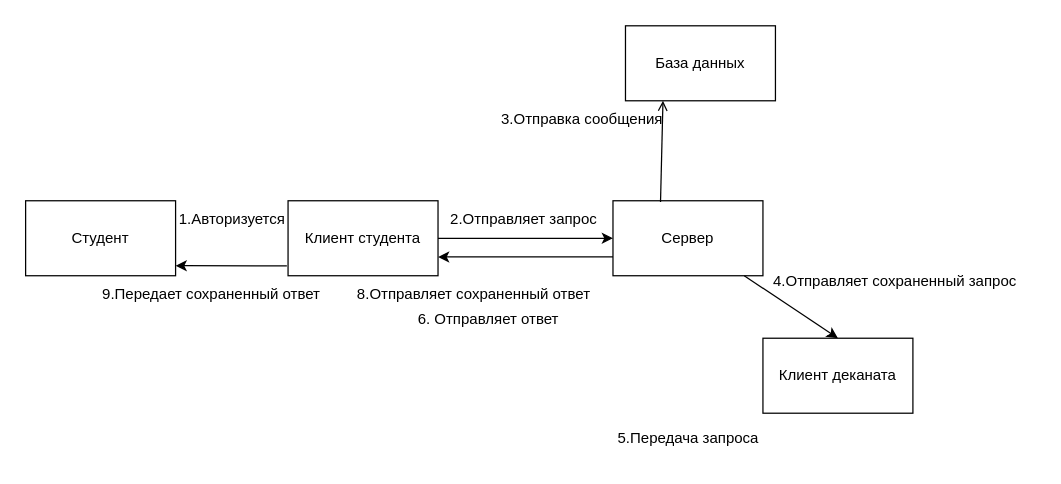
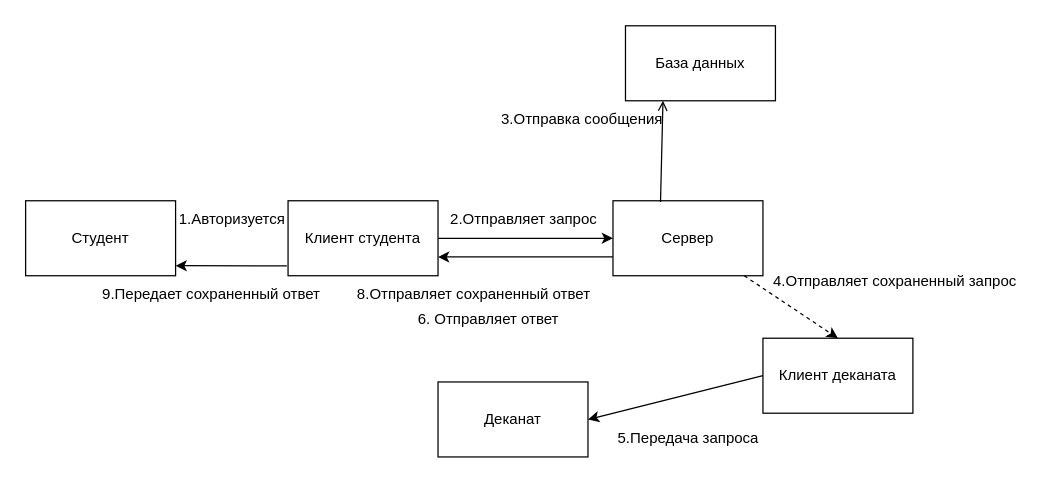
edge "Сервер" -> "Клиент деканата": style solid -> dashed
edge "Клиент деканата" -> "Деканат": added
node "Деканат": added
